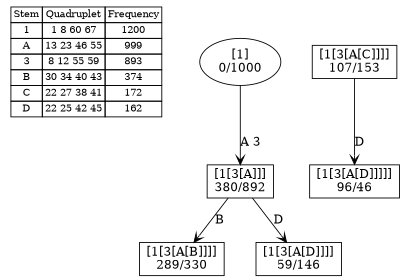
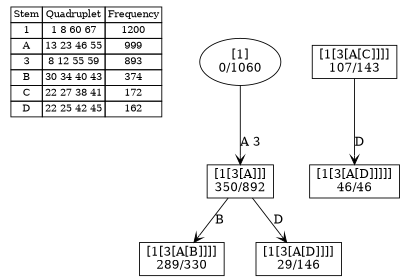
node "[1] 0/1000": label "[1] 0/1000" -> "[1] 0/1060"
node "[1[3[A[C]]]] 107/153": label "[1[3[A[C]]]] 107/153" -> "[1[3[A[C]]]] 107/143"
node "[1[3[A]]] 380/892": label "[1[3[A]]] 380/892" -> "[1[3[A]]] 350/892"
node "[1[3[A[D]]]]] 96/46": label "[1[3[A[D]]]]] 96/46" -> "[1[3[A[D]]]]] 46/46"
node "[1[3[A[D]]]] 59/146": label "[1[3[A[D]]]] 59/146" -> "[1[3[A[D]]]] 29/146"
